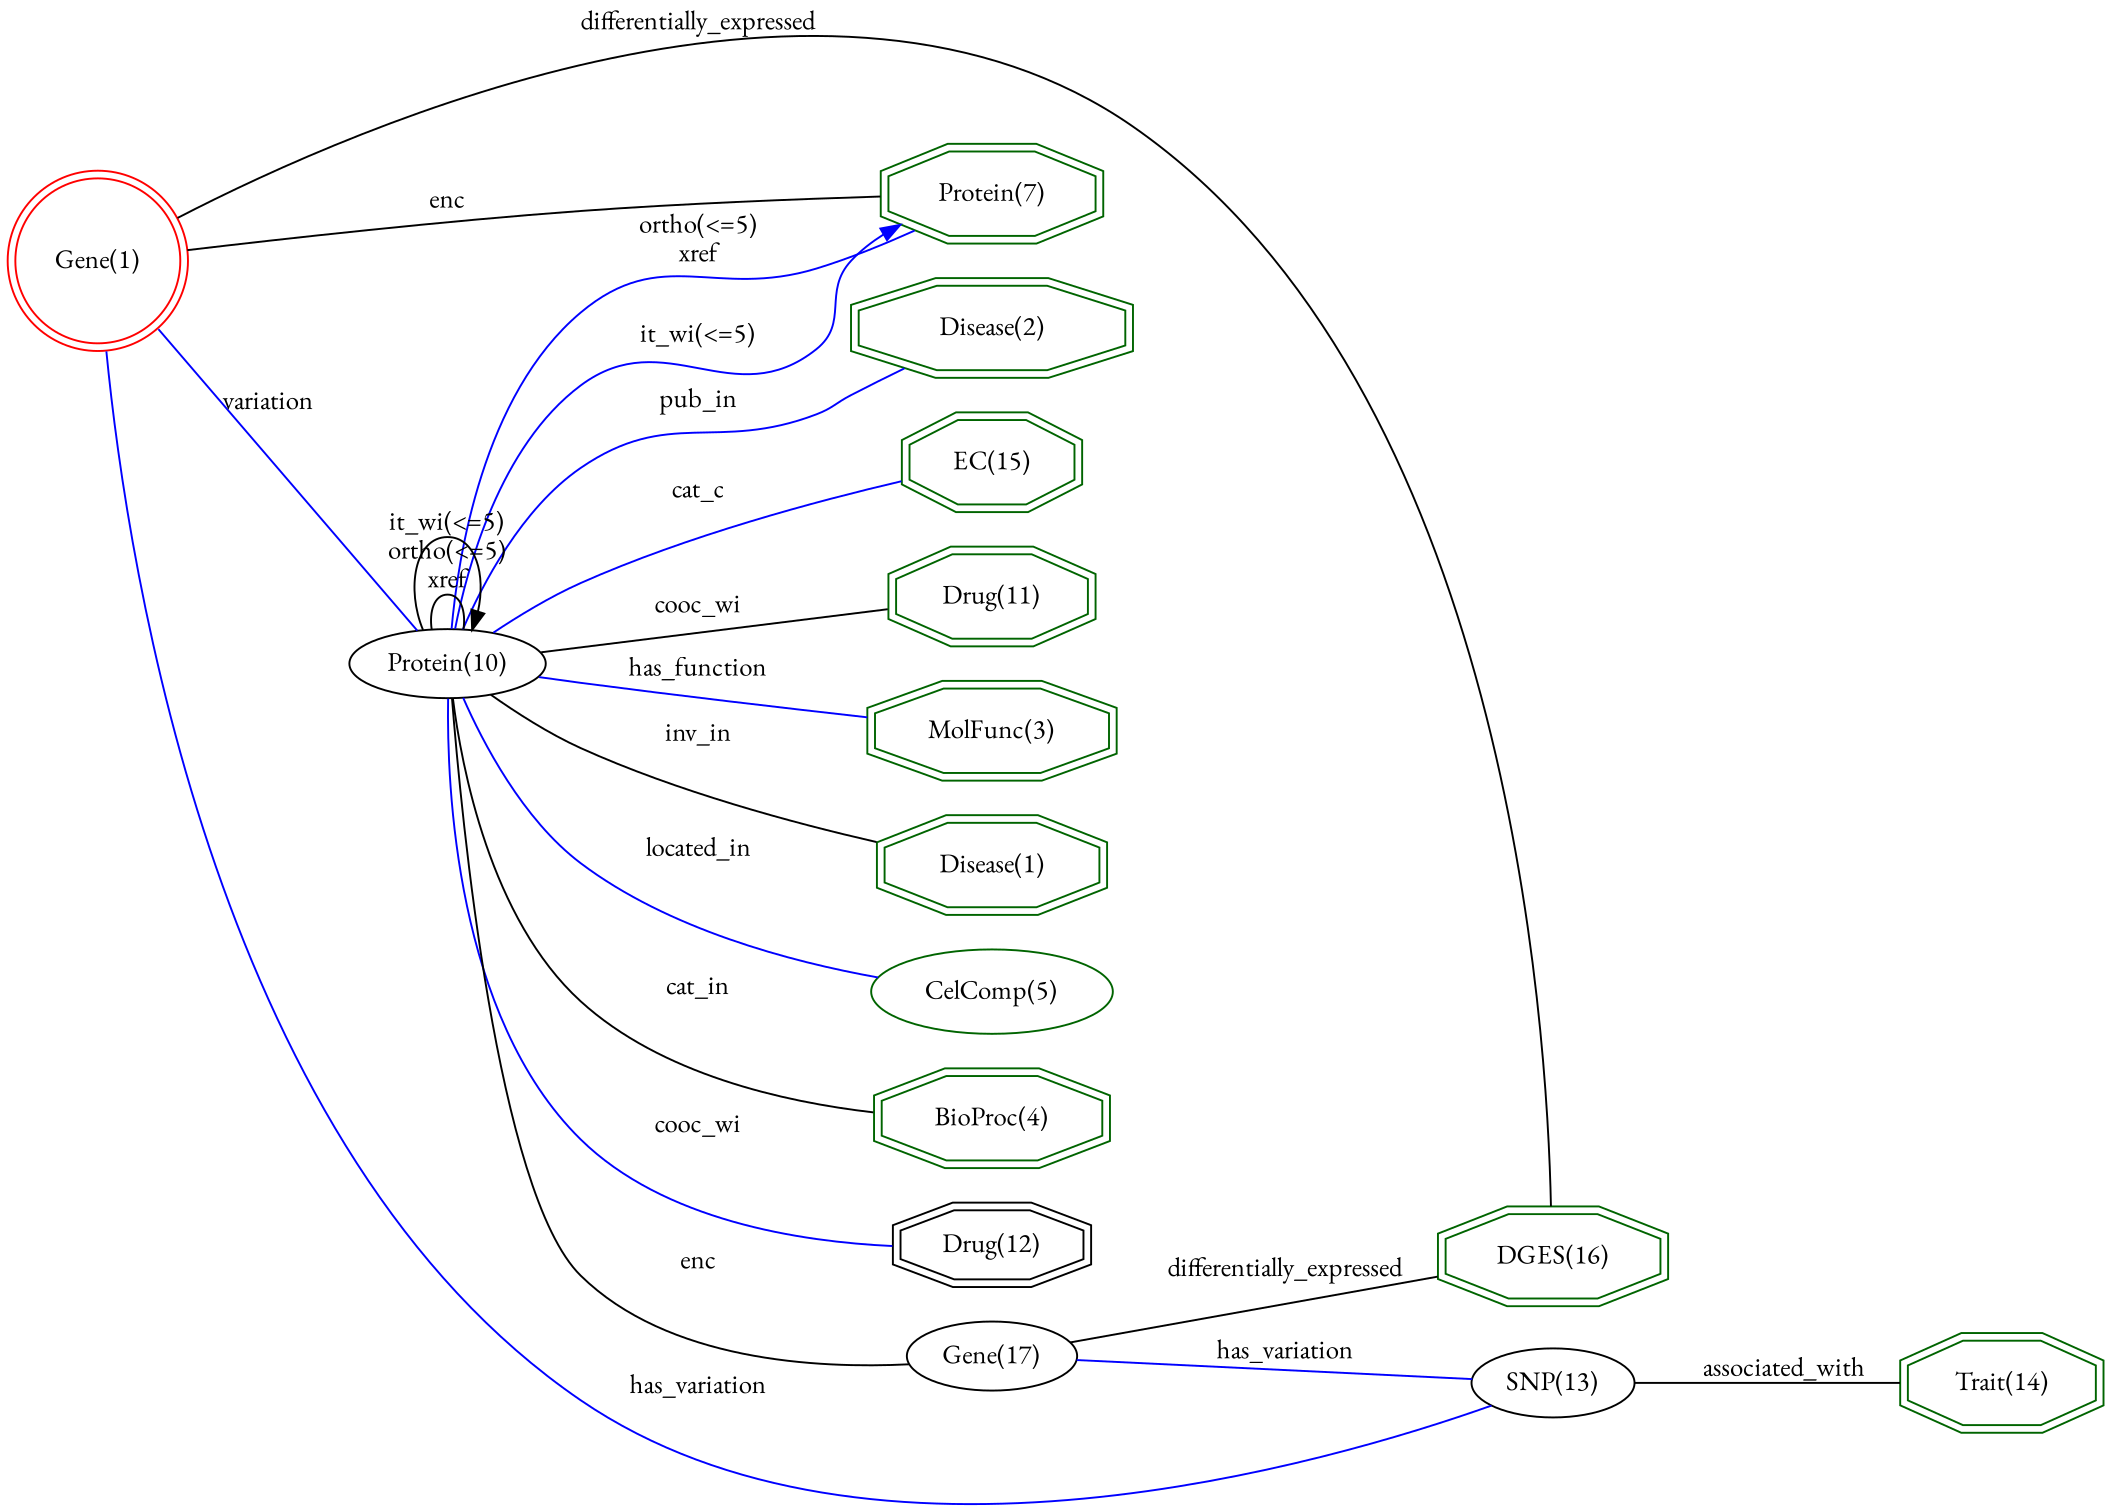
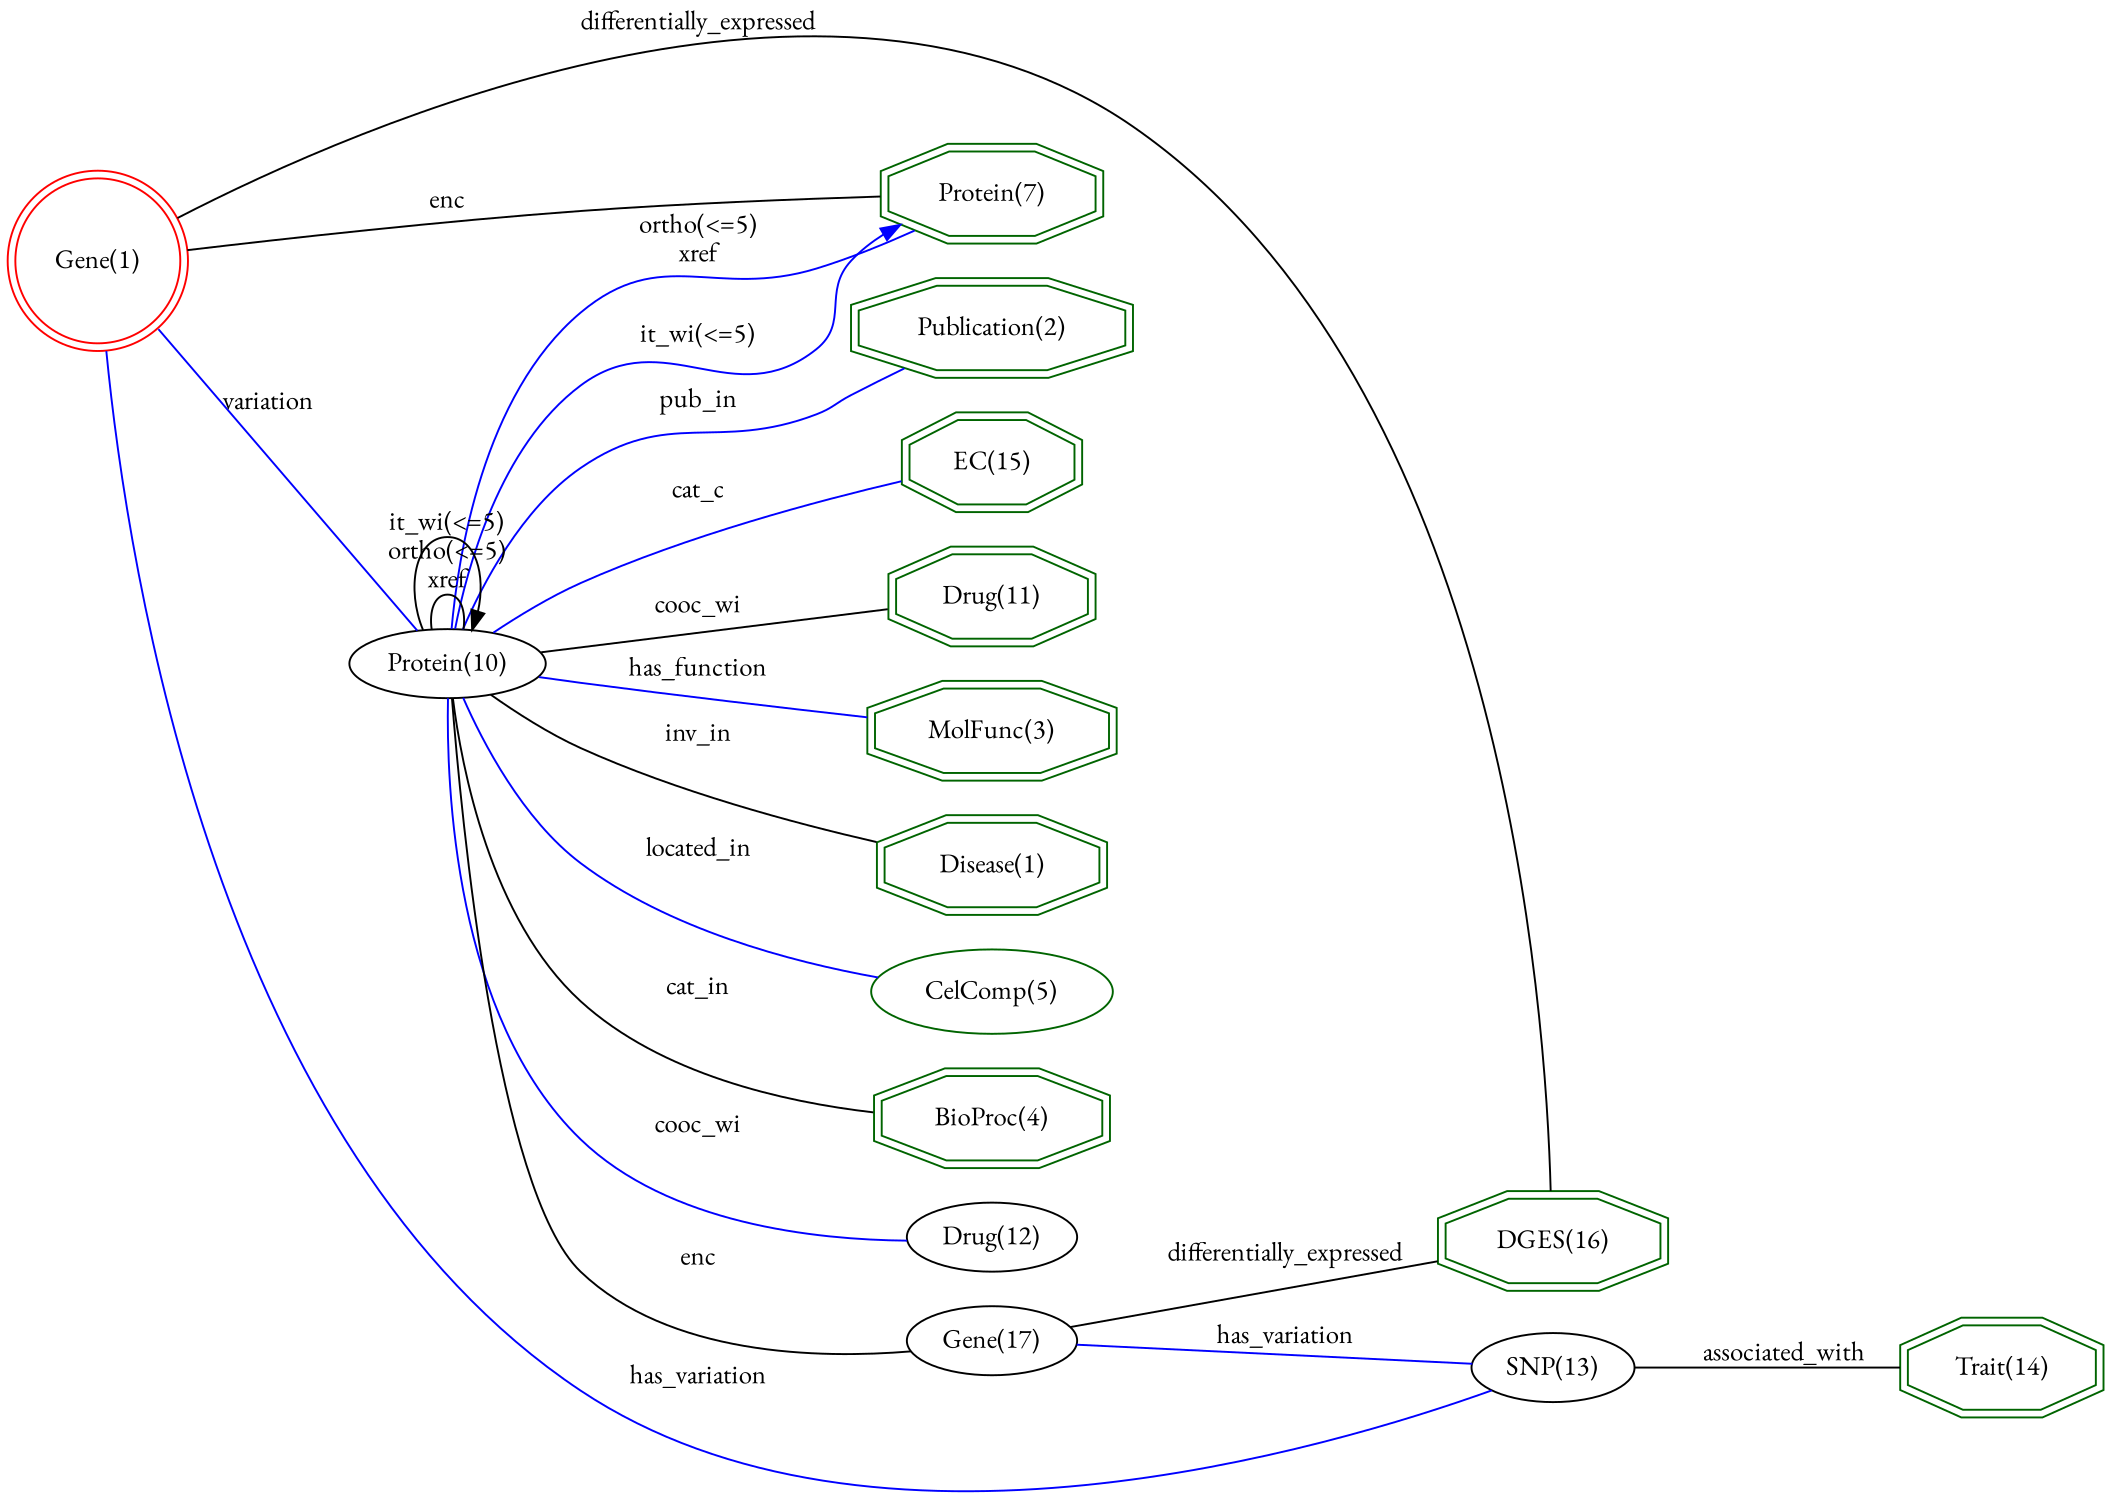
node "Disease(2)": label "Disease(2)" -> "Publication(2)"
node "Drug(12)": shape doubleoctagon -> ellipse
